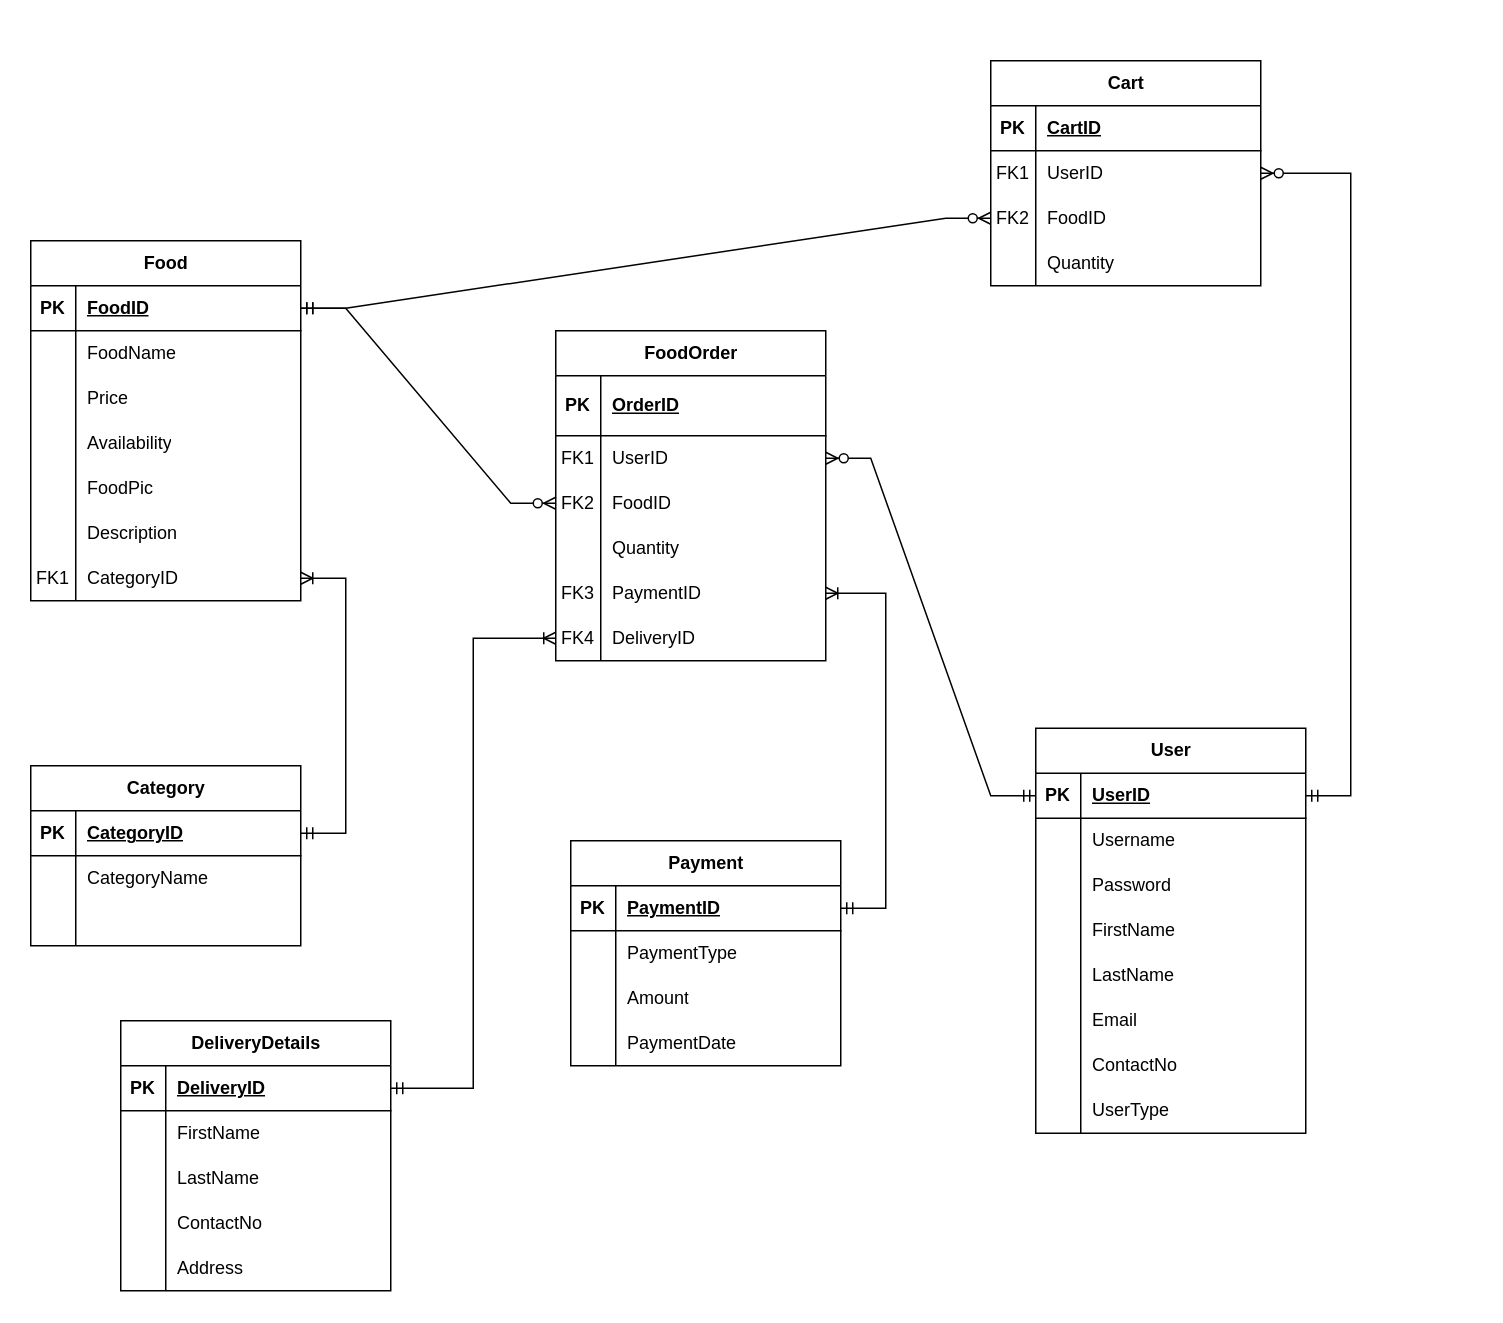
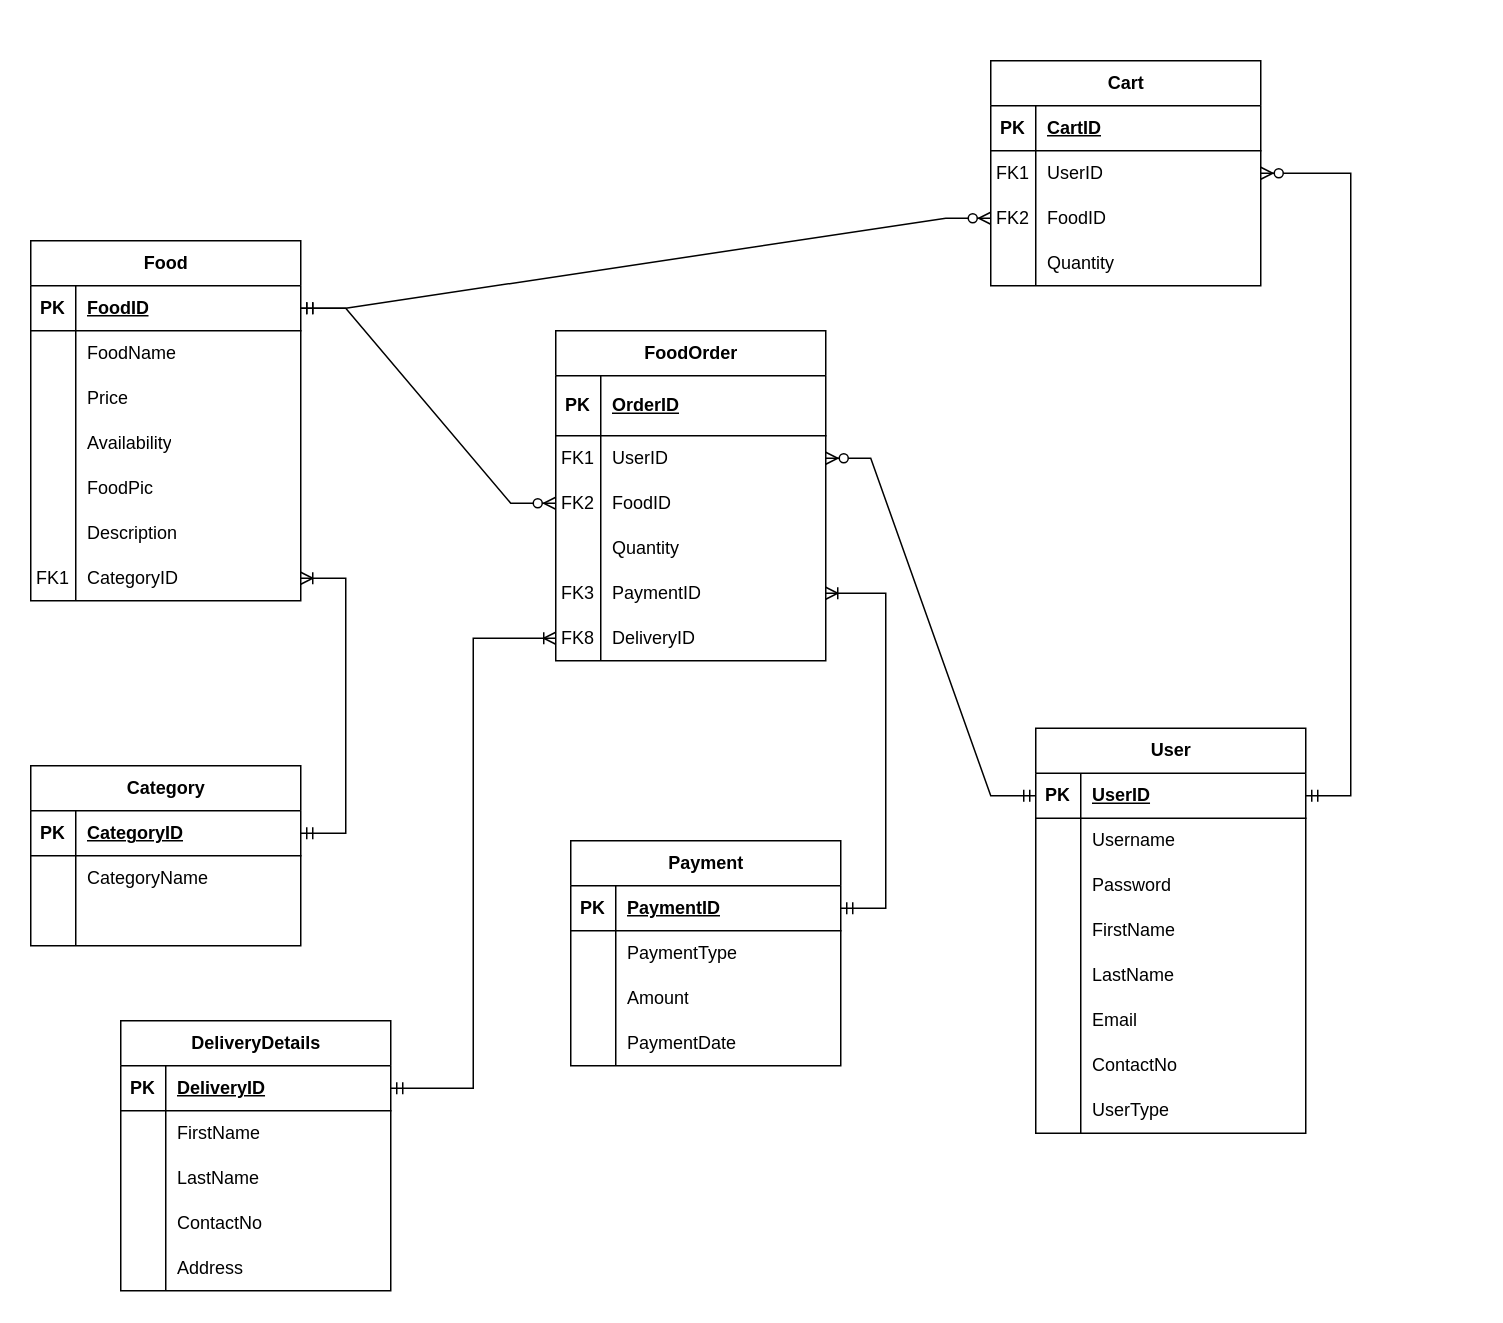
node "FK4": label "FK4" -> "FK8"
